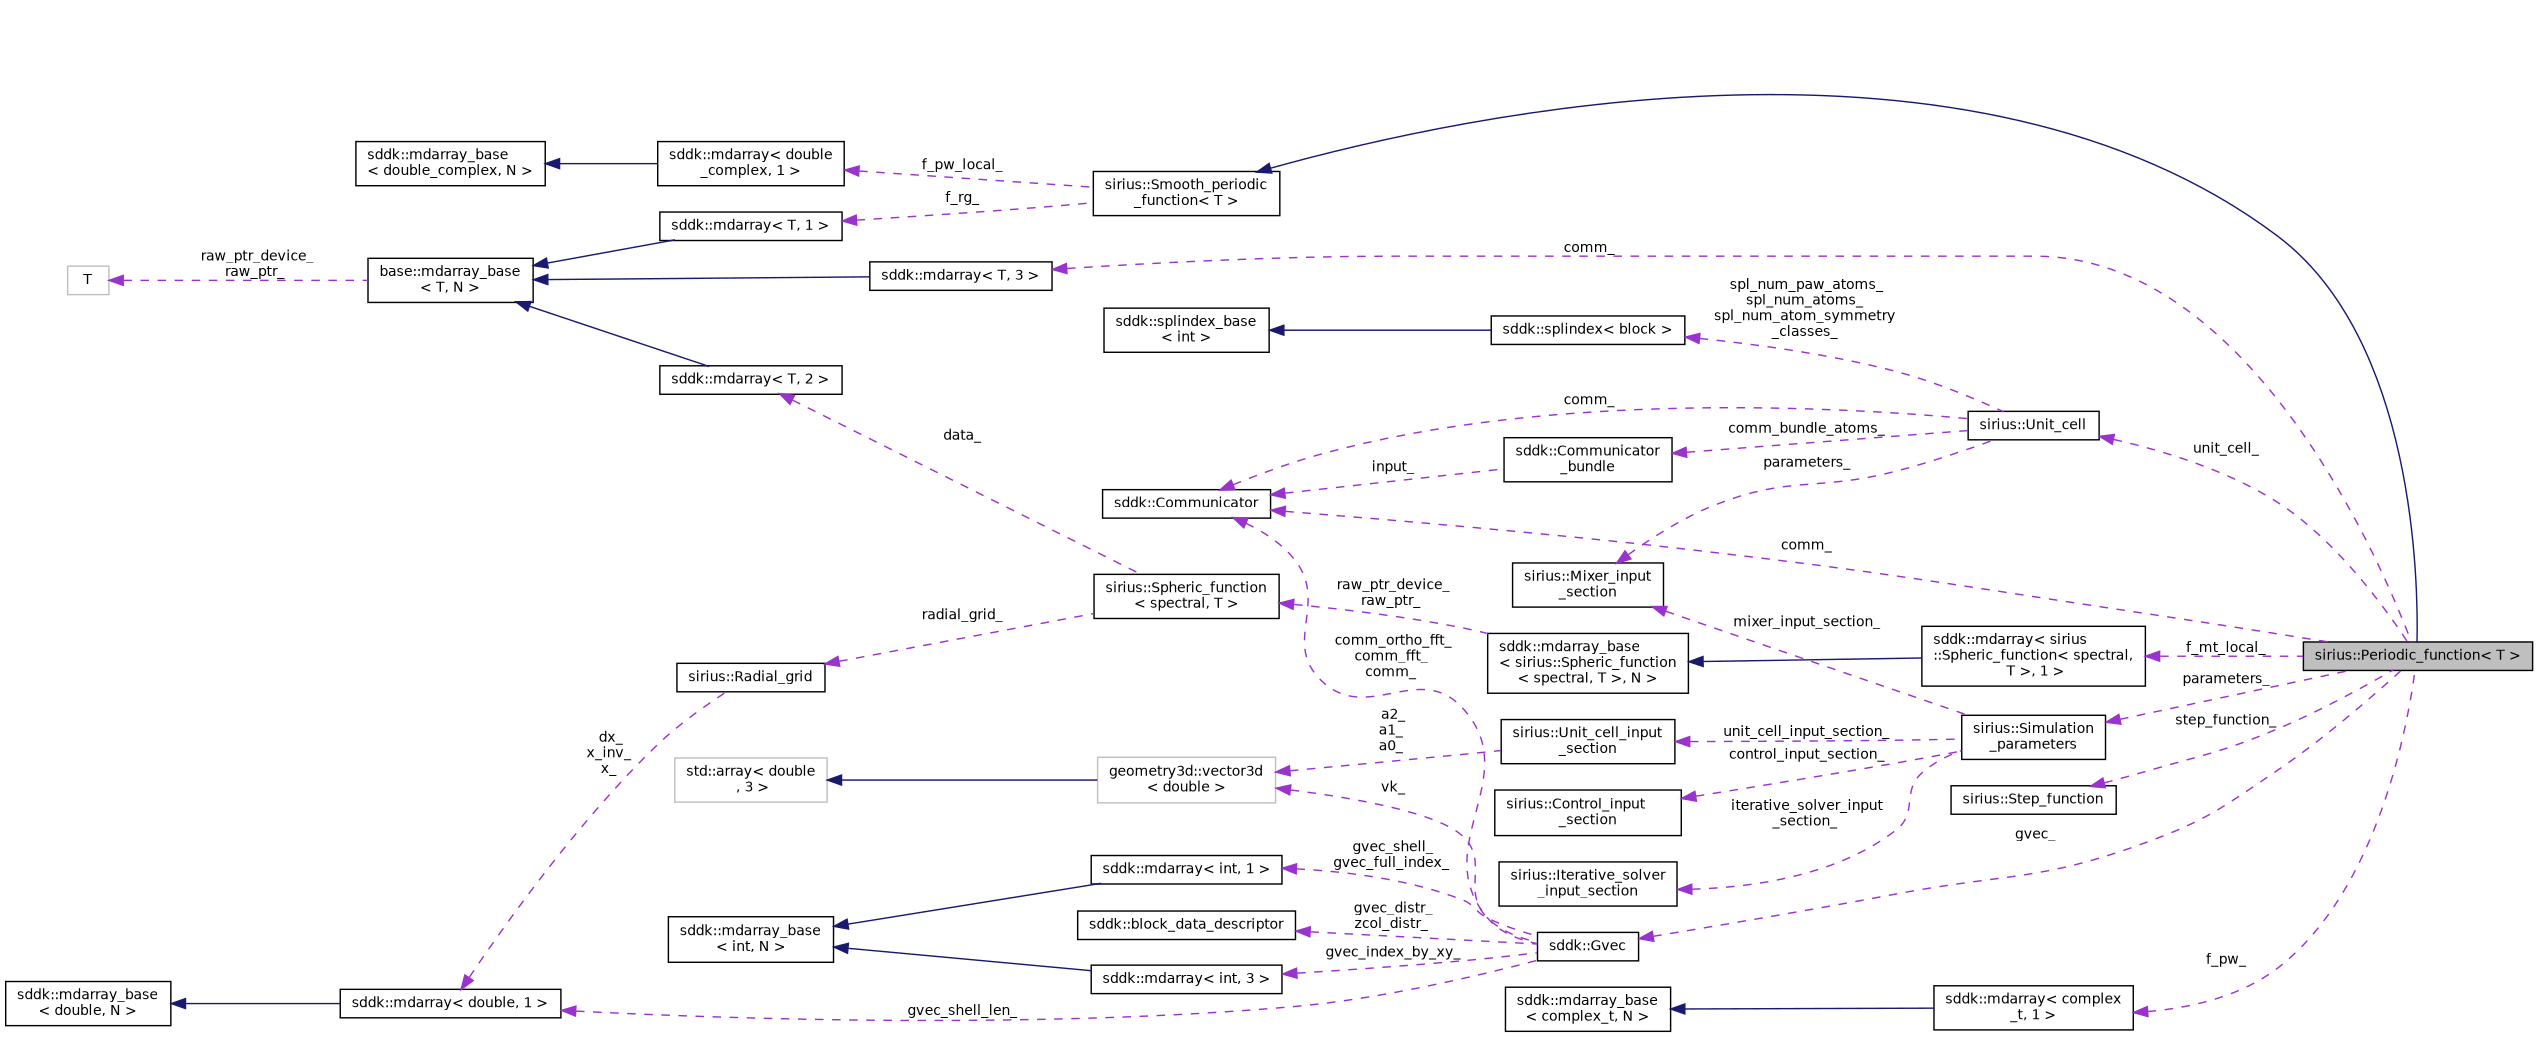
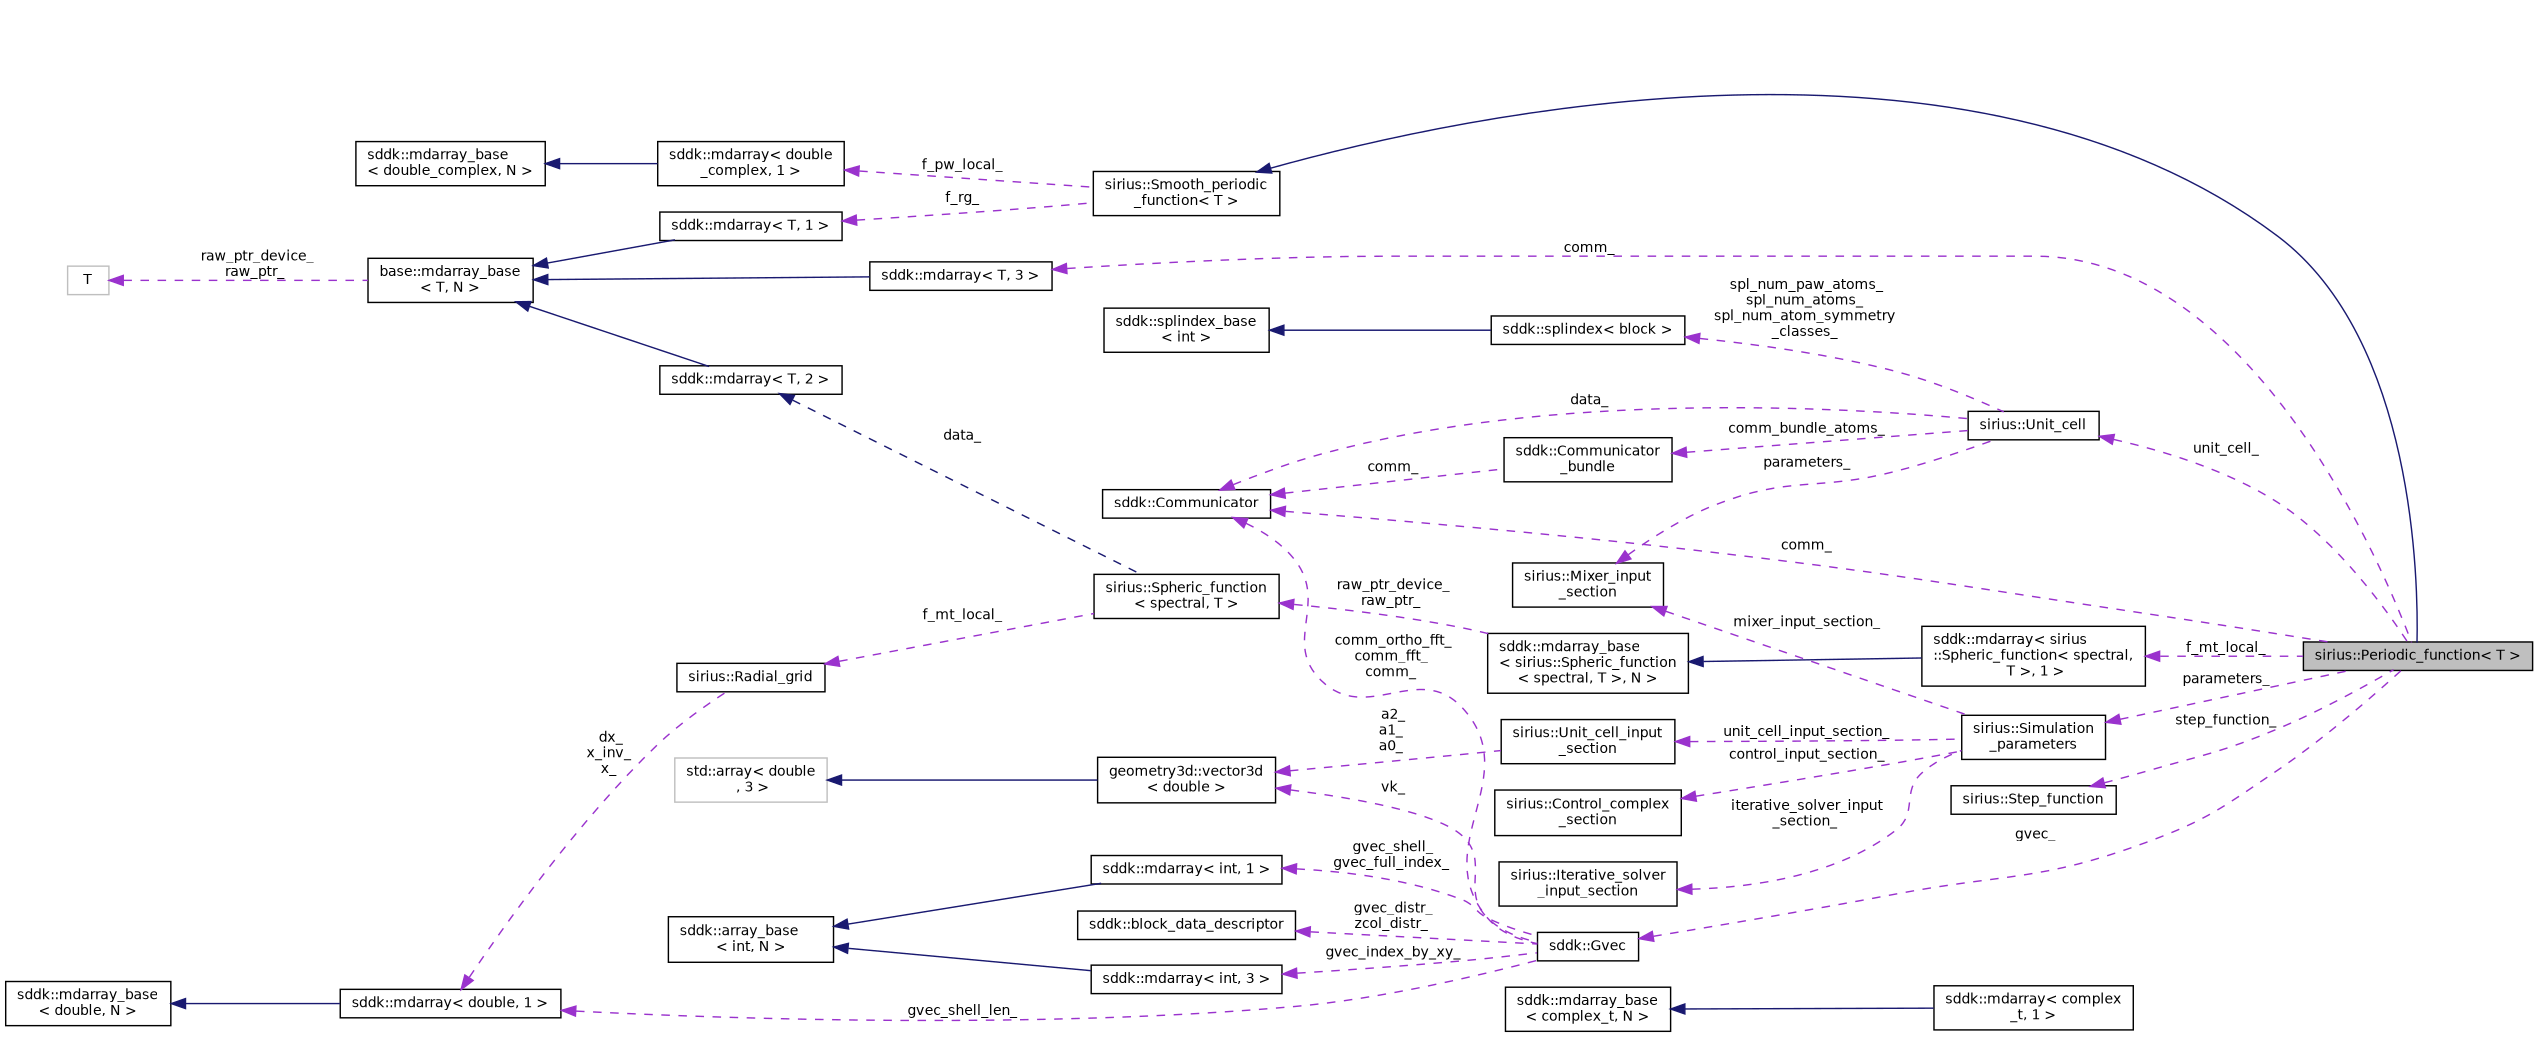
edge "sirius::Unit_cell" -> "sddk::Communicator": label " comm_" -> " data_"
edge "sddk::Communicator _bundle" -> "sddk::Communicator": label " input_" -> " comm_"
edge "sirius::Spheric_function < spectral, T >" -> "sddk::mdarray< T, 2 >": color darkorchid3 -> midnightblue
edge "sirius::Spheric_function < spectral, T >" -> "sirius::Radial_grid": label " radial_grid_" -> " f_mt_local_"
node "geometry3d::vector3d < double >": color grey75 -> black
node "sirius::Control_input _section": label "sirius::Control_input _section" -> "sirius::Control_complex _section"
edge "sirius::Periodic_function< T >" -> "sddk::mdarray< complex _t, 1 >": removed, label "f_pw_"
node "sddk::mdarray_base < int, N >": label "sddk::mdarray_base < int, N >" -> "sddk::array_base < int, N >"
